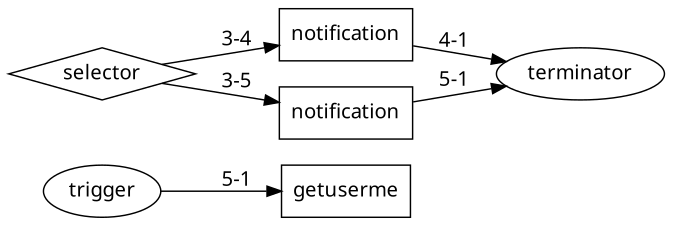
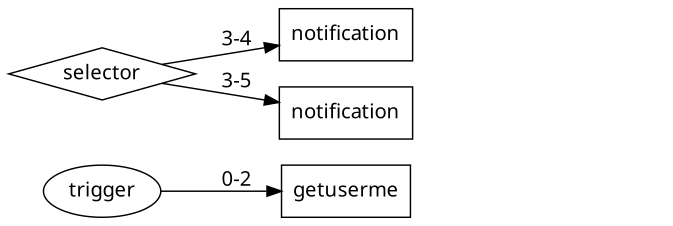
node "terminator": removed
edge "trigger" -> "getuserme": label "5-1" -> "0-2"
